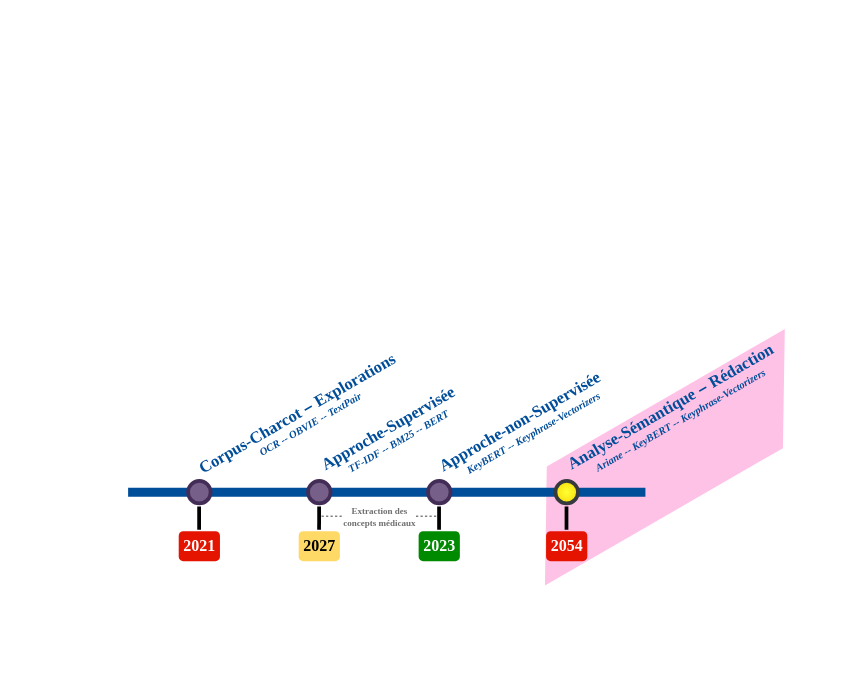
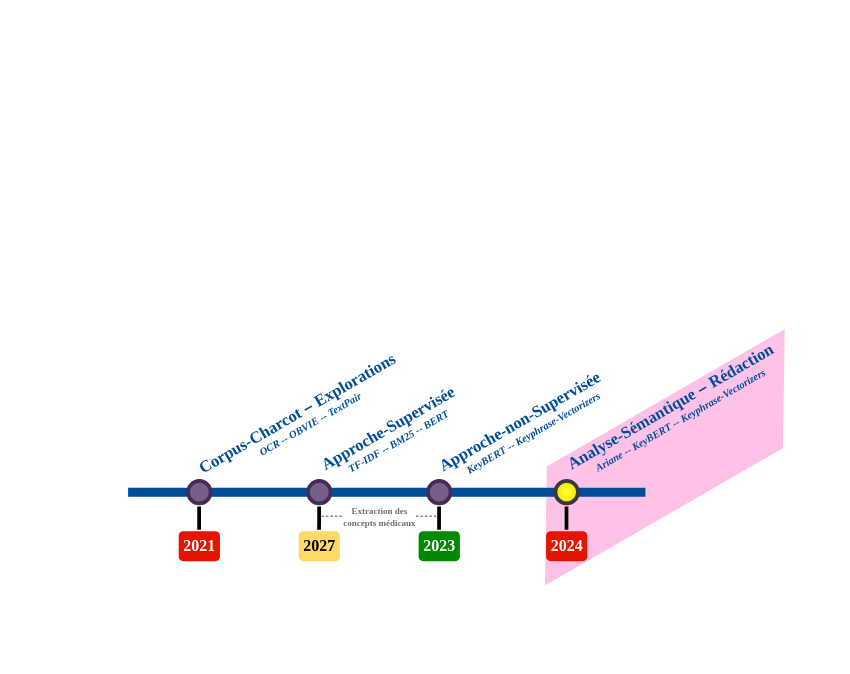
node "2054": label "2054" -> "2024"
